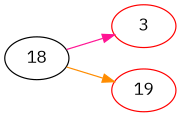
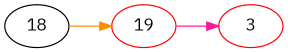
edge "18" -> "3": now "19" -> "3"
